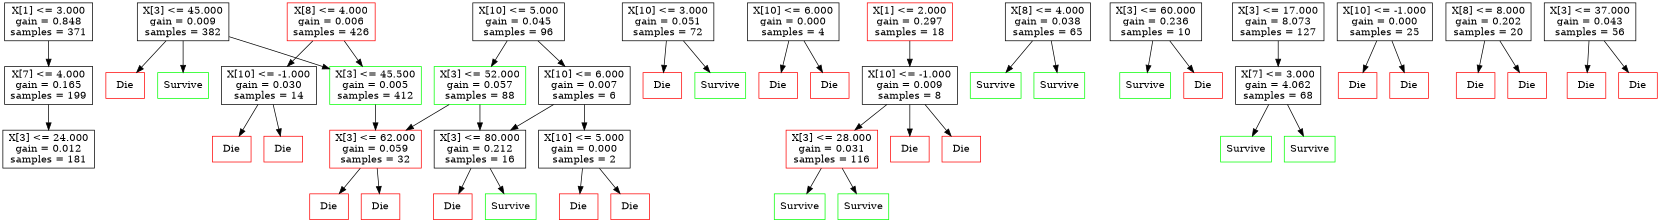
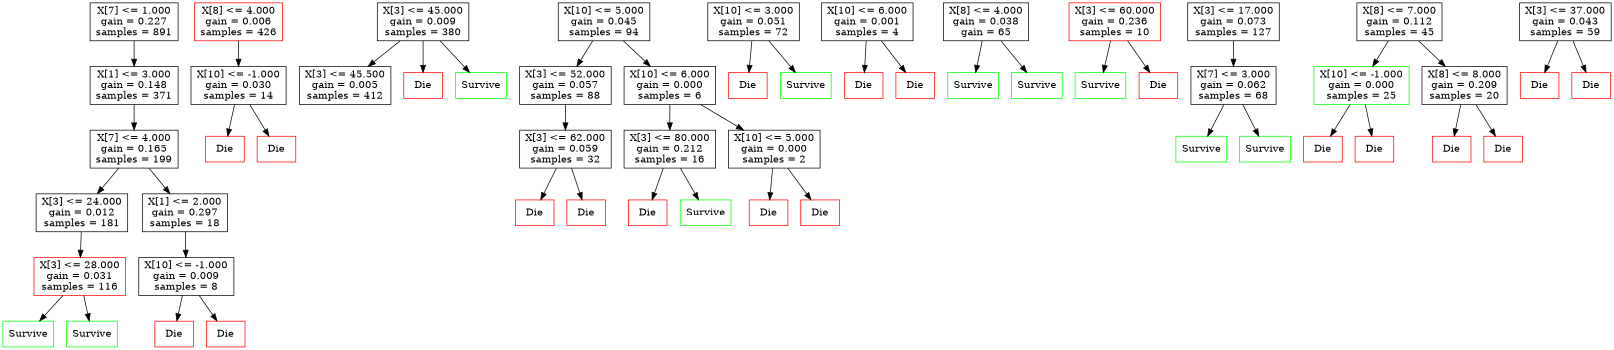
node "X[1] <= 3.000 gain = 0.848 samples = 371": label "X[1] <= 3.000 gain = 0.848 samples = 371" -> "X[1] <= 3.000 gain = 0.148 samples = 371"
node "X[7] <= 1.000 gain = 0.227 samples = 891": added
node "X[3] <= 45.000 gain = 0.009 samples = 382": label "X[3] <= 45.000 gain = 0.009 samples = 382" -> "X[3] <= 45.000 gain = 0.009 samples = 380"
node "X[10] <= 5.000 gain = 0.045 samples = 96": label "X[10] <= 5.000 gain = 0.045 samples = 96" -> "X[10] <= 5.000 gain = 0.045 samples = 94"
node "X[10] <= 6.000 gain = 0.000 samples = 4": label "X[10] <= 6.000 gain = 0.000 samples = 4" -> "X[10] <= 6.000 gain = 0.001 samples = 4"
node "X[1] <= 2.000 gain = 0.297 samples = 18": color red -> black
node "X[8] <= 4.000 gain = 0.038 samples = 65": label "X[8] <= 4.000 gain = 0.038 samples = 65" -> "X[8] <= 4.000 gain = 0.038 gain = 65"
node "X[3] <= 60.000 gain = 0.236 samples = 10": color black -> red
node "X[3] <= 17.000 gain = 8.073 samples = 127": label "X[3] <= 17.000 gain = 8.073 samples = 127" -> "X[3] <= 17.000 gain = 0.073 samples = 127"
node "X[10] <= -1.000 gain = 0.000 samples = 25": color black -> green
node "X[8] <= 7.000 gain = 0.112 samples = 45": added
node "X[8] <= 8.000 gain = 0.202 samples = 20": label "X[8] <= 8.000 gain = 0.202 samples = 20" -> "X[8] <= 8.000 gain = 0.209 samples = 20"
node "X[3] <= 37.000 gain = 0.043 samples = 56": label "X[3] <= 37.000 gain = 0.043 samples = 56" -> "X[3] <= 37.000 gain = 0.043 samples = 59"
edge "X[8] <= 4.000 gain = 0.006 samples = 426" -> "X[3] <= 45.500 gain = 0.005 samples = 412": removed
node "X[3] <= 45.500 gain = 0.005 samples = 412": color green -> black
node "X[3] <= 52.000 gain = 0.057 samples = 88": color green -> black
node "X[10] <= 6.000 gain = 0.007 samples = 6": label "X[10] <= 6.000 gain = 0.007 samples = 6" -> "X[10] <= 6.000 gain = 0.000 samples = 6"
node "X[7] <= 3.000 gain = 4.062 samples = 68": label "X[7] <= 3.000 gain = 4.062 samples = 68" -> "X[7] <= 3.000 gain = 0.062 samples = 68"
edge "X[3] <= 45.500 gain = 0.005 samples = 412" -> "X[3] <= 62.000 gain = 0.059 samples = 32": removed
edge "X[3] <= 52.000 gain = 0.057 samples = 88" -> "X[3] <= 80.000 gain = 0.212 samples = 16": removed
edge "X[10] <= -1.000 gain = 0.009 samples = 8" -> "X[3] <= 28.000 gain = 0.031 samples = 116": now "X[3] <= 24.000 gain = 0.012 samples = 181" -> "X[3] <= 28.000 gain = 0.031 samples = 116"
node "X[3] <= 62.000 gain = 0.059 samples = 32": color red -> black
edge "X[7] <= 4.000 gain = 0.165 samples = 199" -> "X[1] <= 2.000 gain = 0.297 samples = 18": added
